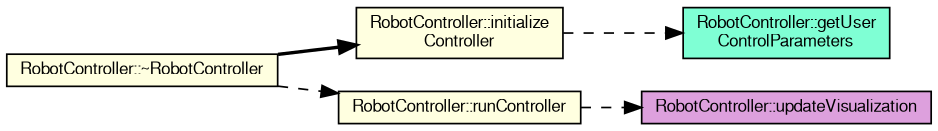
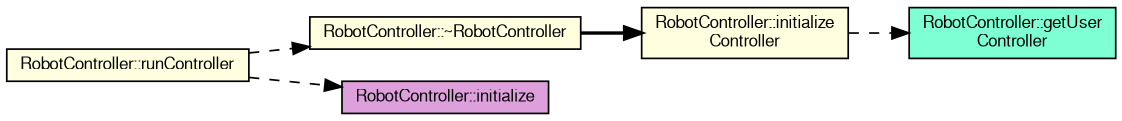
node "RobotController::getUser ControlParameters": label "RobotController::getUser ControlParameters" -> "RobotController::getUser Controller"
edge "RobotController::~RobotController" -> "RobotController::runController": reversed
node "RobotController::updateVisualization": label "RobotController::updateVisualization" -> "RobotController::initialize"
